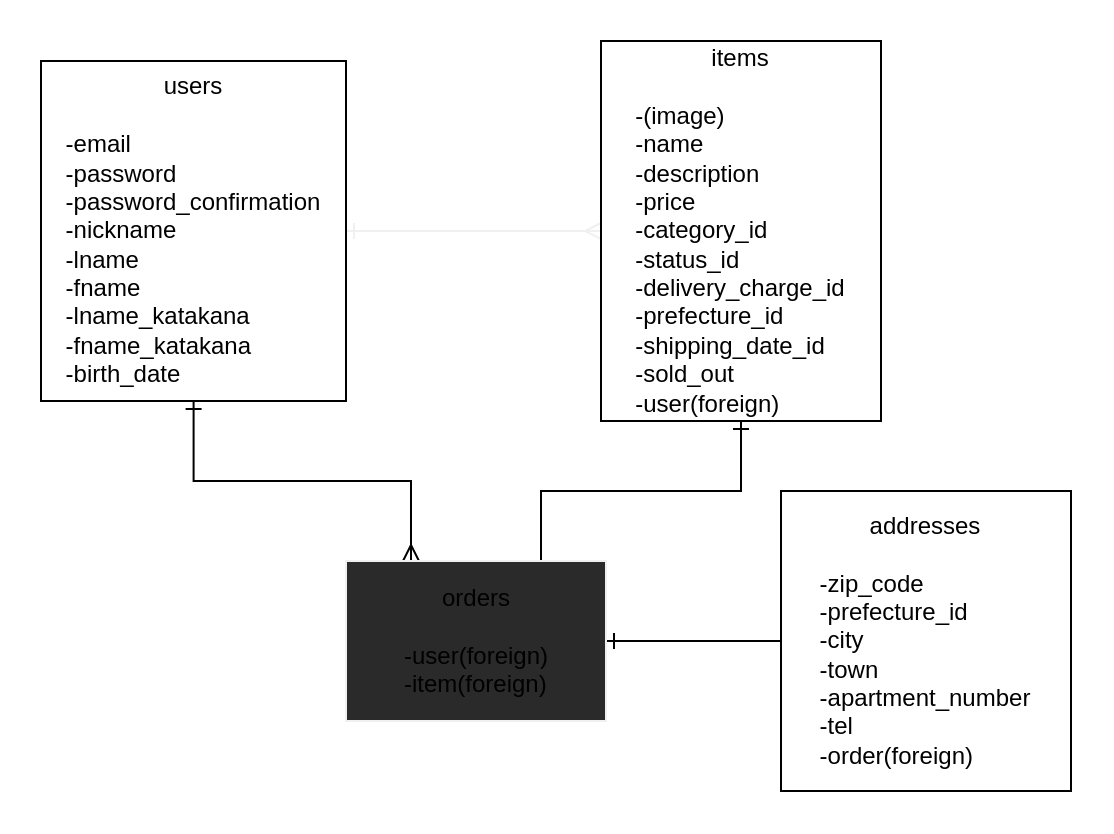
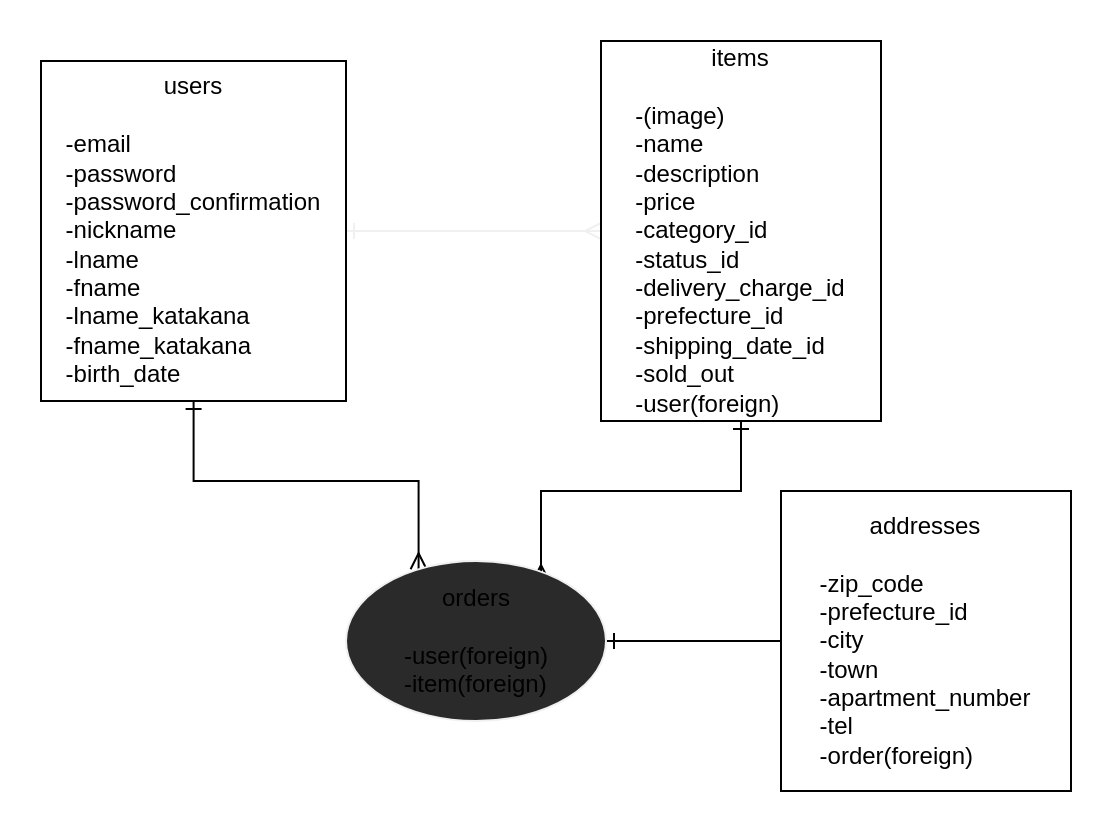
node "orders -user(foreign) -item(foreign)": shape rectangle -> ellipse
